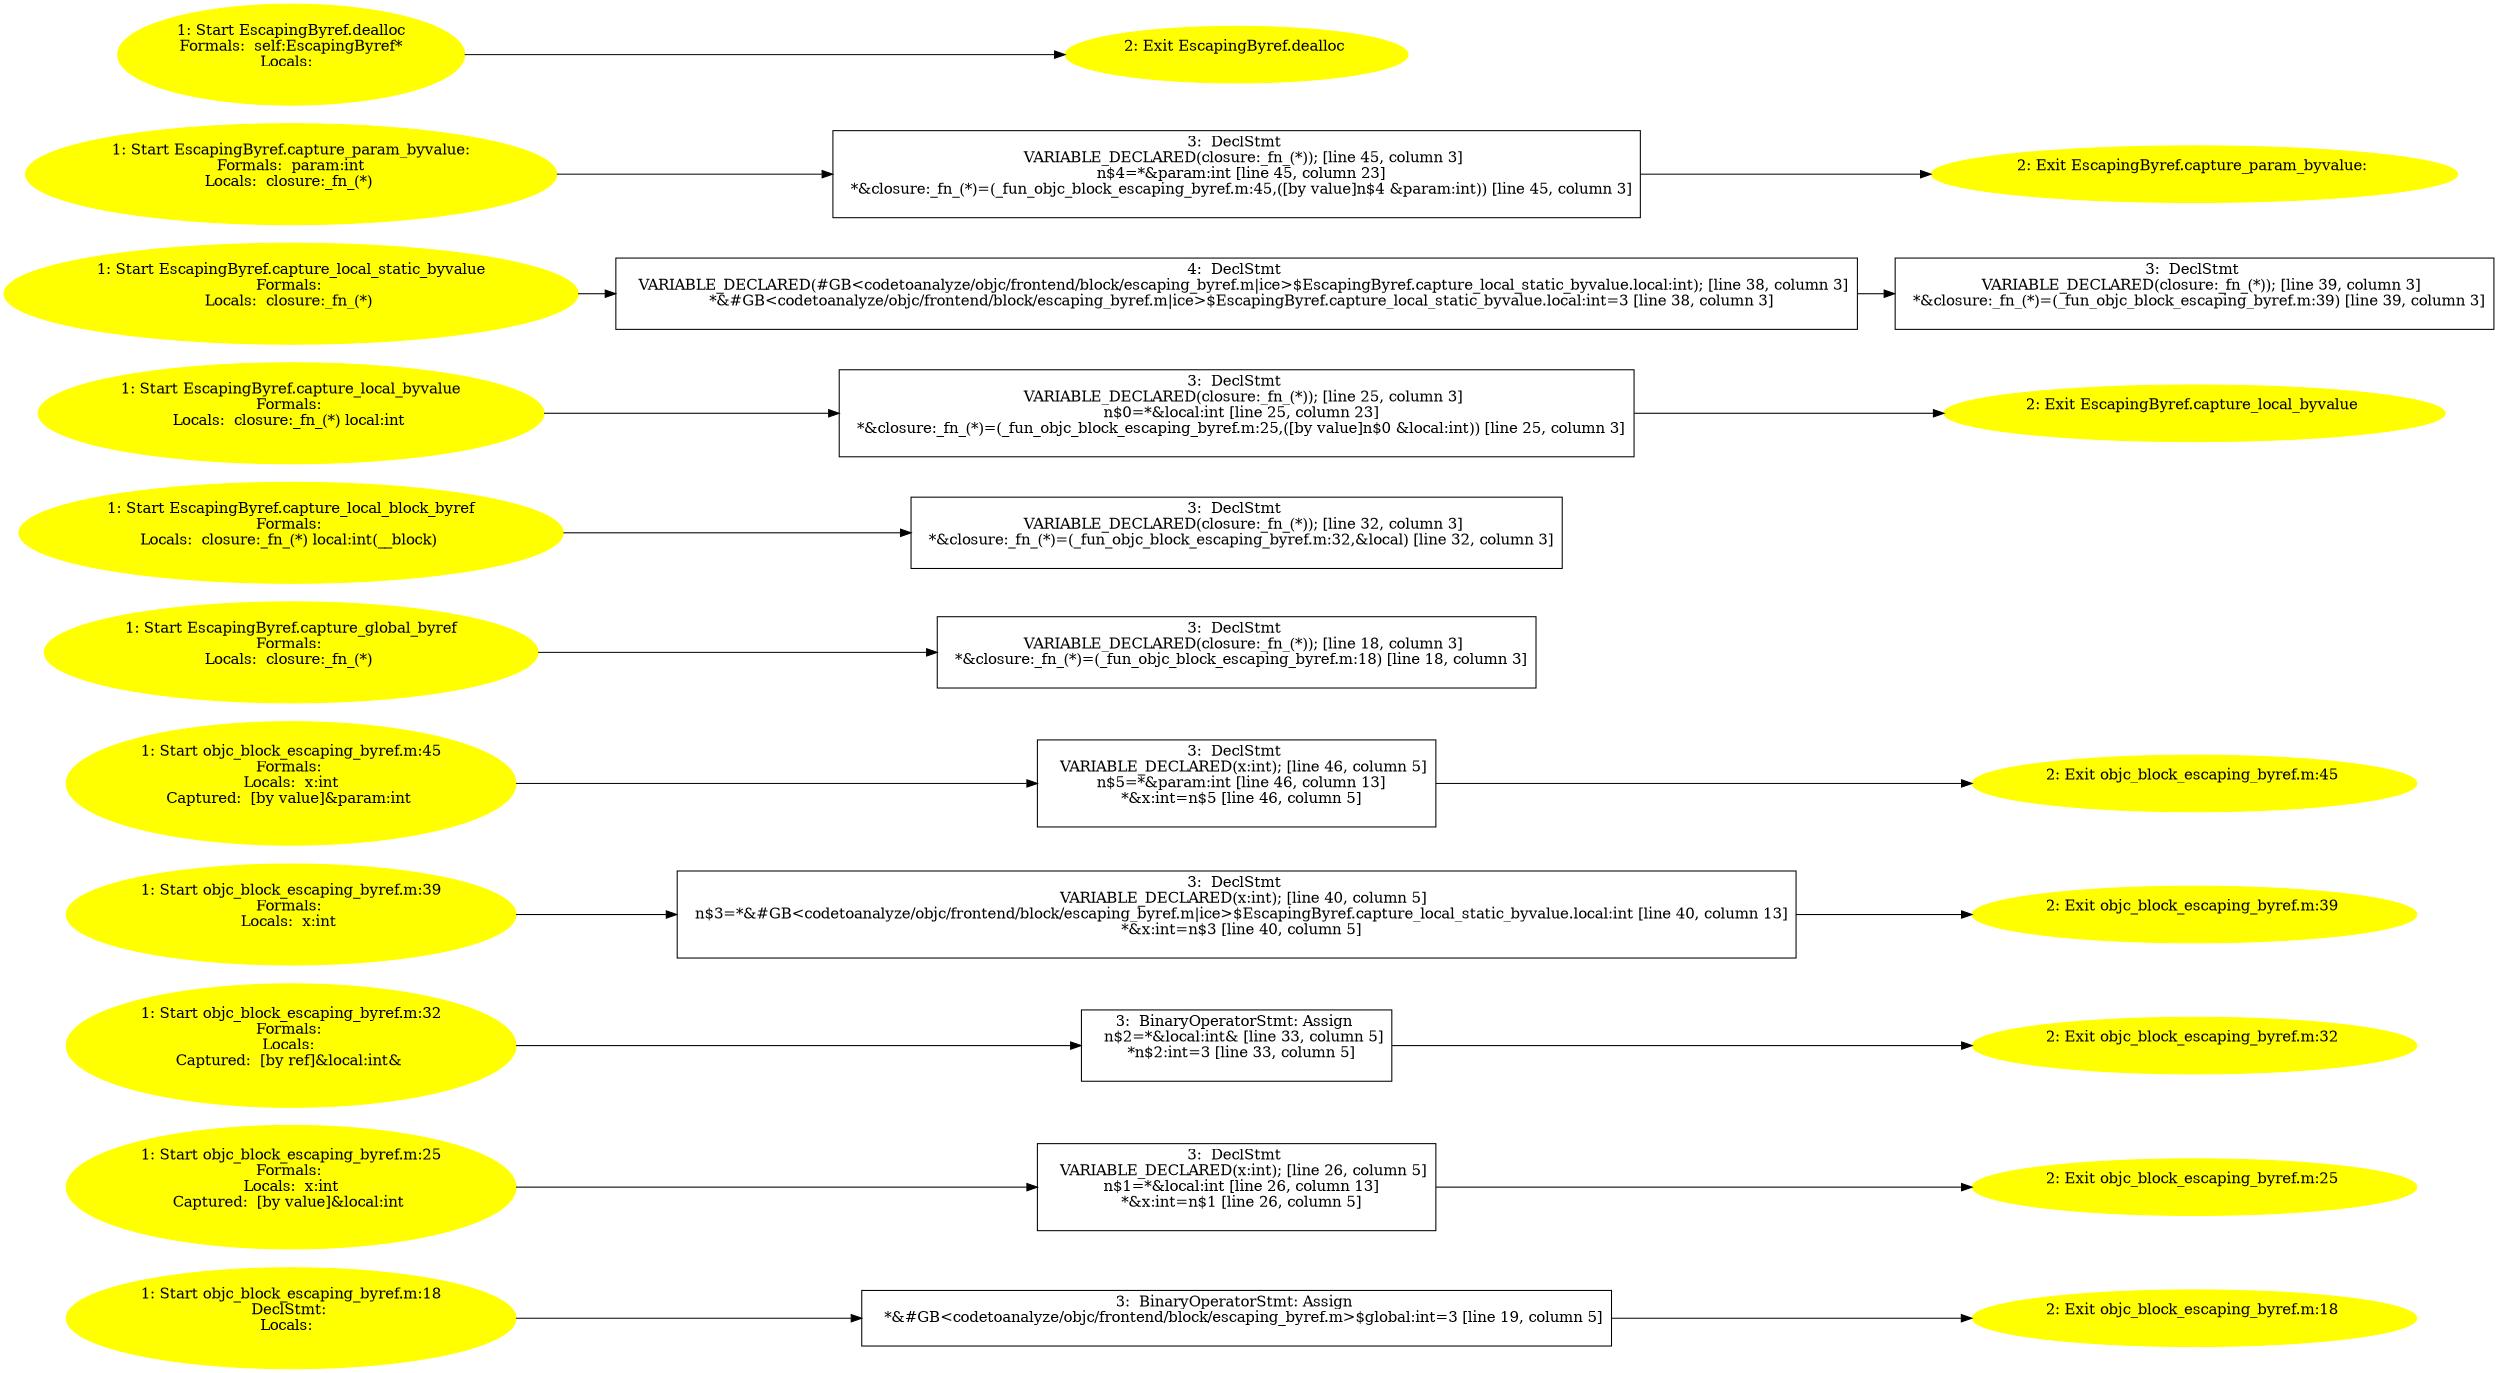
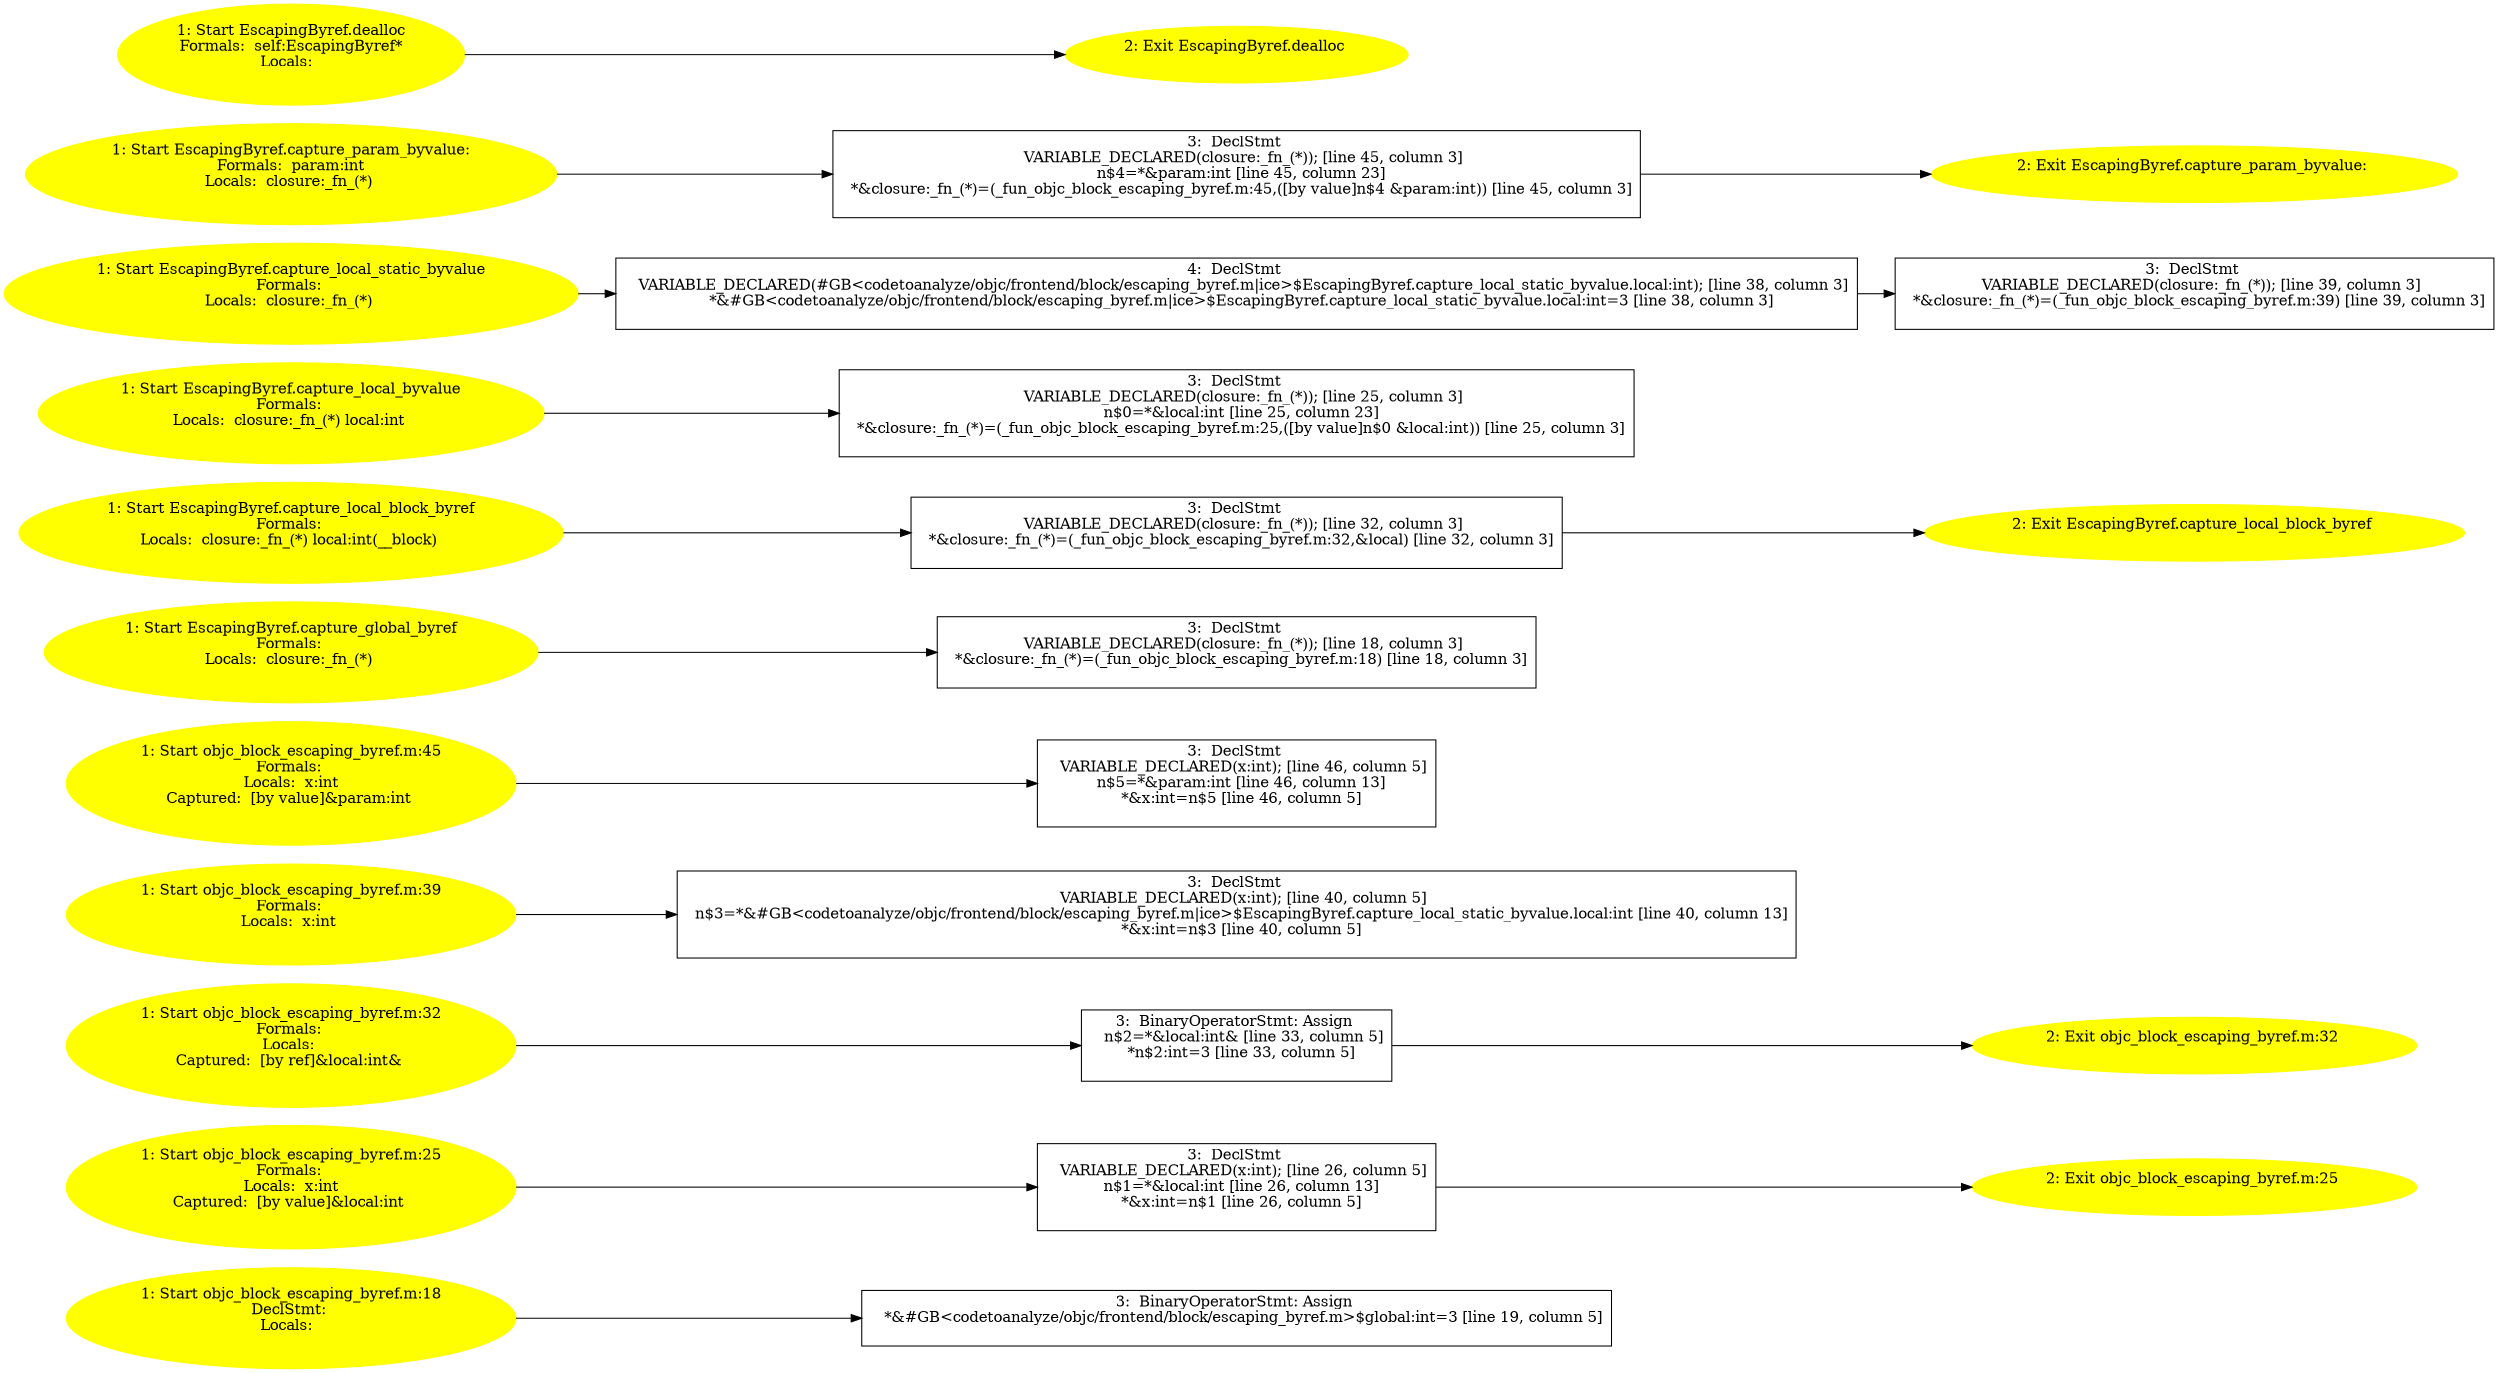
node "2: Exit EscapingByref.capture_local_byvalue": removed
node "2: Exit EscapingByref.capture_local_block_byref": added
node "2: Exit objc_block_escaping_byref.m:45": removed
node "2: Exit objc_block_escaping_byref.m:39": removed
node "2: Exit objc_block_escaping_byref.m:18": removed
